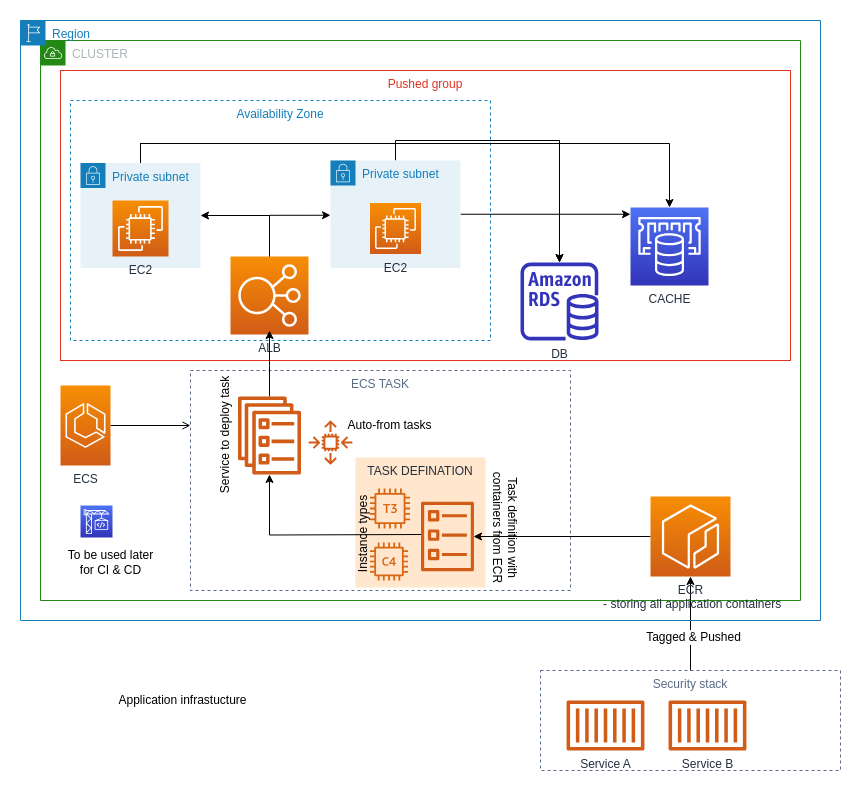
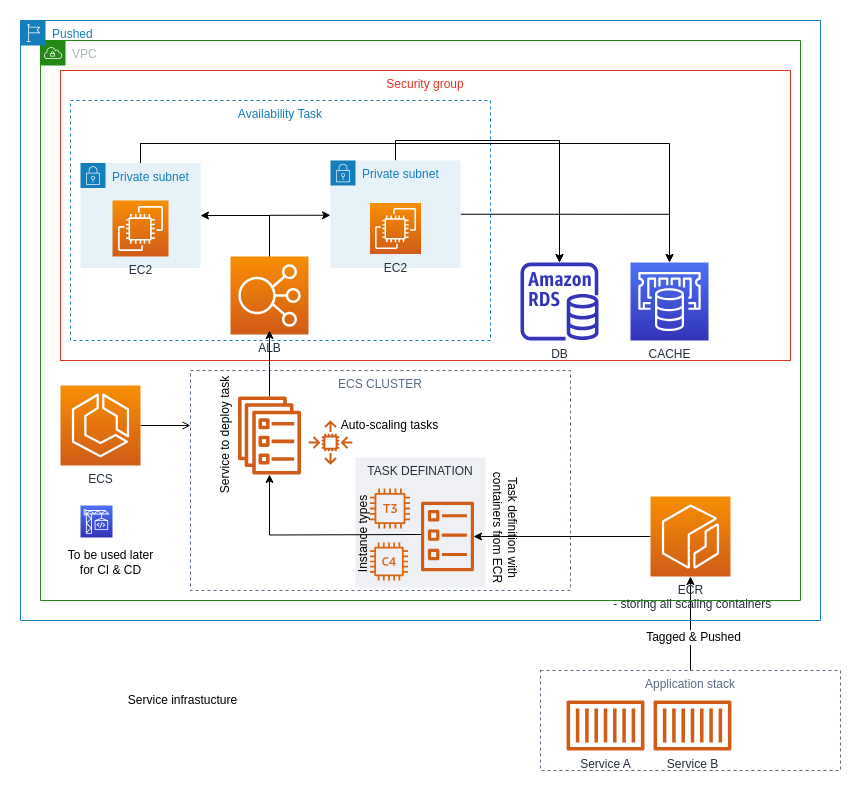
node "Region": label "Region" -> "Pushed"
node "CLUSTER": label "CLUSTER" -> "VPC"
node "Pushed group": label "Pushed group" -> "Security group"
node "Availability Zone": label "Availability Zone" -> "Availability Task"
node "CACHE": moved (670, 247) -> (670, 302)
node "ECS TASK": label "ECS TASK" -> "ECS CLUSTER"
node "ECS": size 50x80 -> 80x80
node "Auto-from tasks": label "Auto-from tasks" -> "Auto-scaling tasks"
node "TASK DEFINATION": fillcolor #ffe6cc -> #eff0f3
node "ECR - storing all application containers": label "ECR - storing all application containers" -> "ECR - storing all scaling containers"
node "Security stack": label "Security stack" -> "Application stack"
node "Application infrastucture": label "Application infrastucture" -> "Service infrastucture"
node "Service B": moved (708, 726) -> (693, 726)
